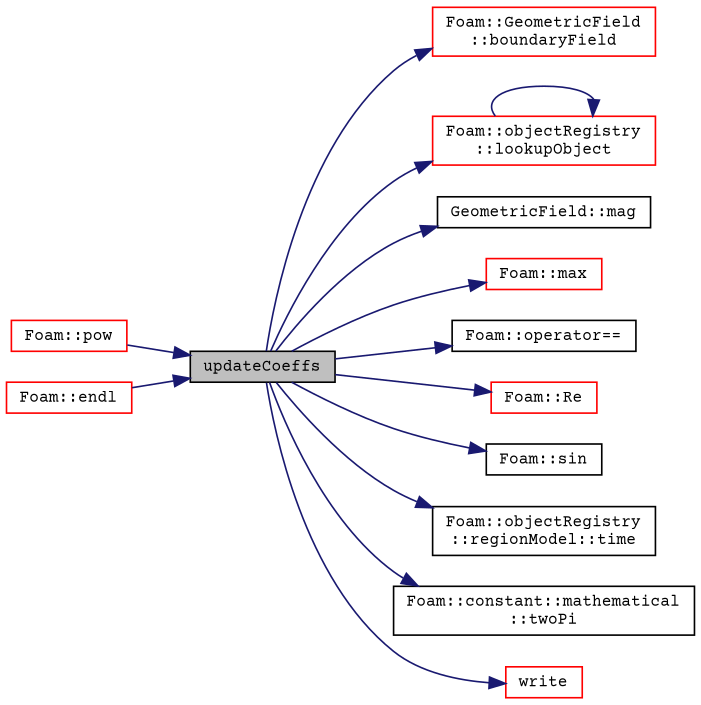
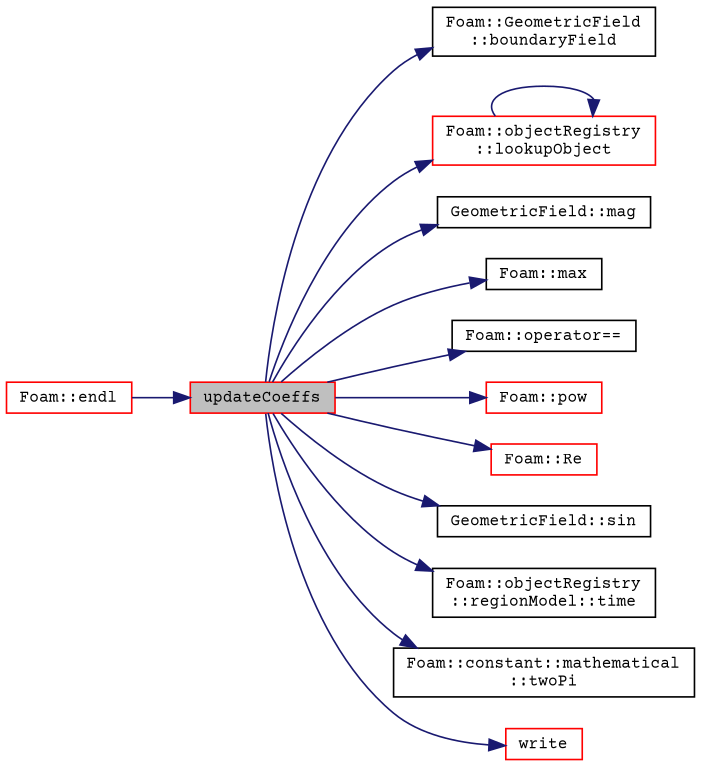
node "Foam::GeometricField ::boundaryField": color red -> black
node "Foam::max": color red -> black
edge "Foam::pow" -> "updateCoeffs": reversed
node "updateCoeffs": color black -> red
node "Foam::sin": label "Foam::sin" -> "GeometricField::sin"
